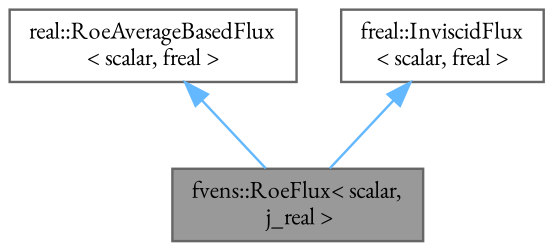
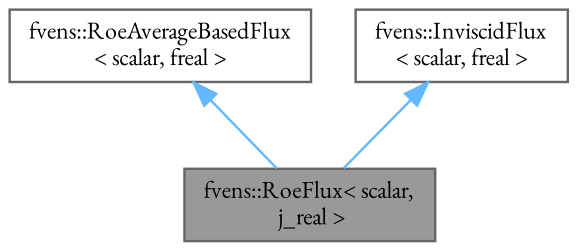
node "real::RoeAverageBasedFlux < scalar, freal >": label "real::RoeAverageBasedFlux < scalar, freal >" -> "fvens::RoeAverageBasedFlux < scalar, freal >"
node "freal::InviscidFlux < scalar, freal >": label "freal::InviscidFlux < scalar, freal >" -> "fvens::InviscidFlux < scalar, freal >"
